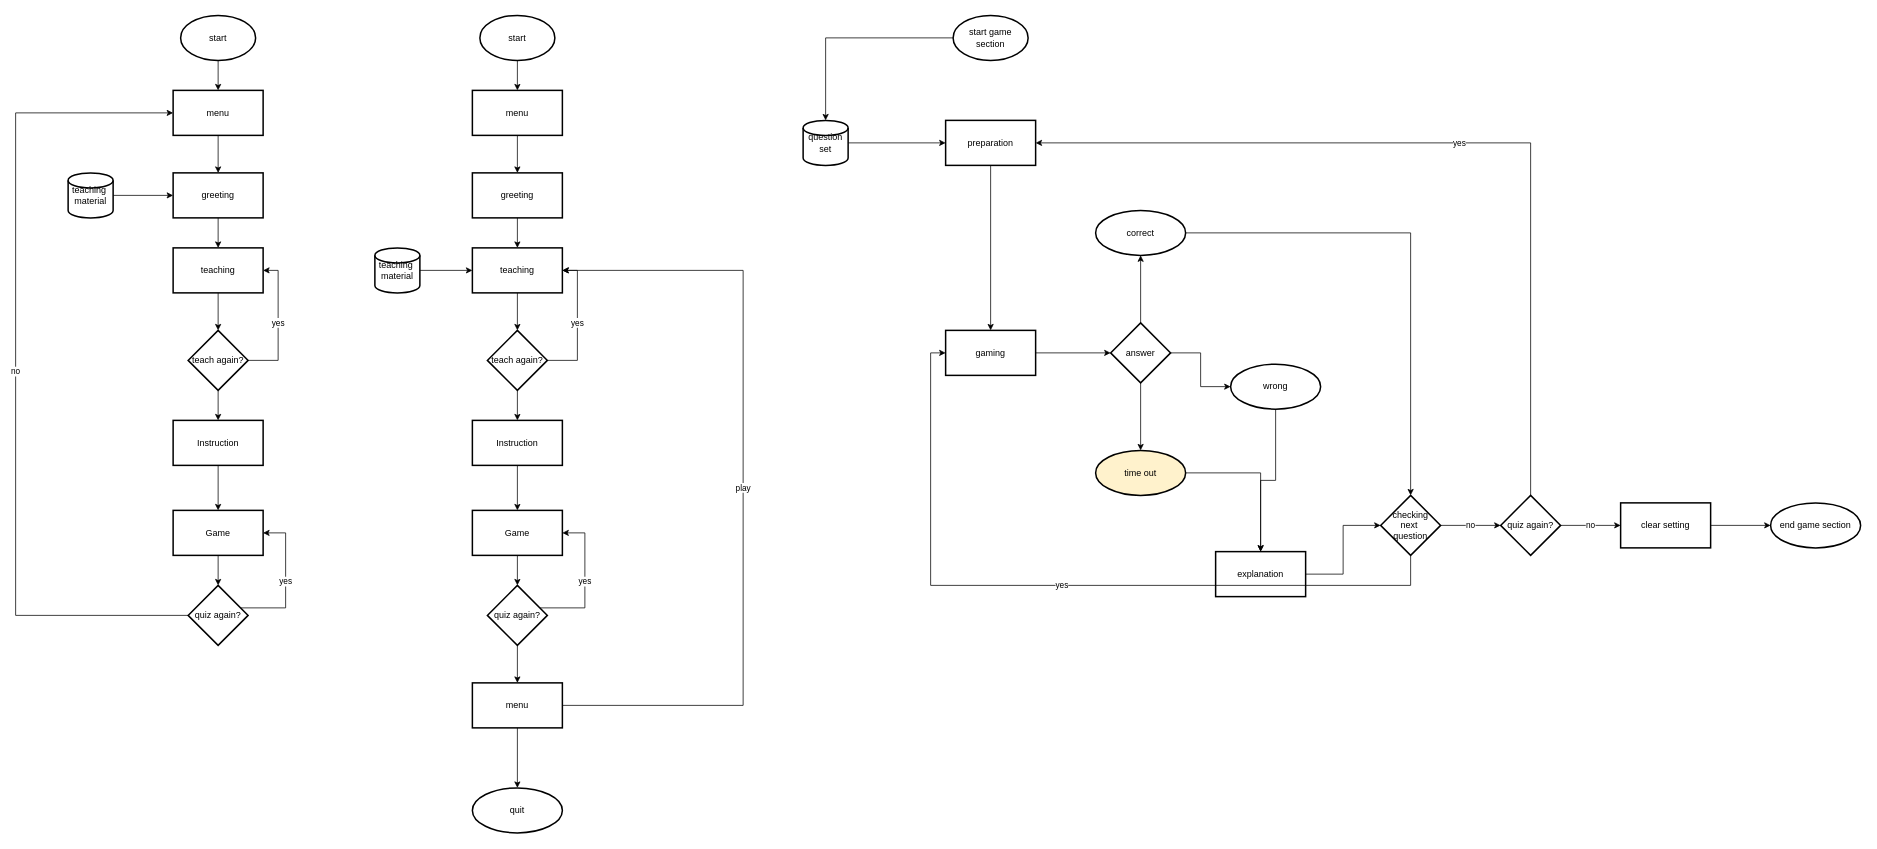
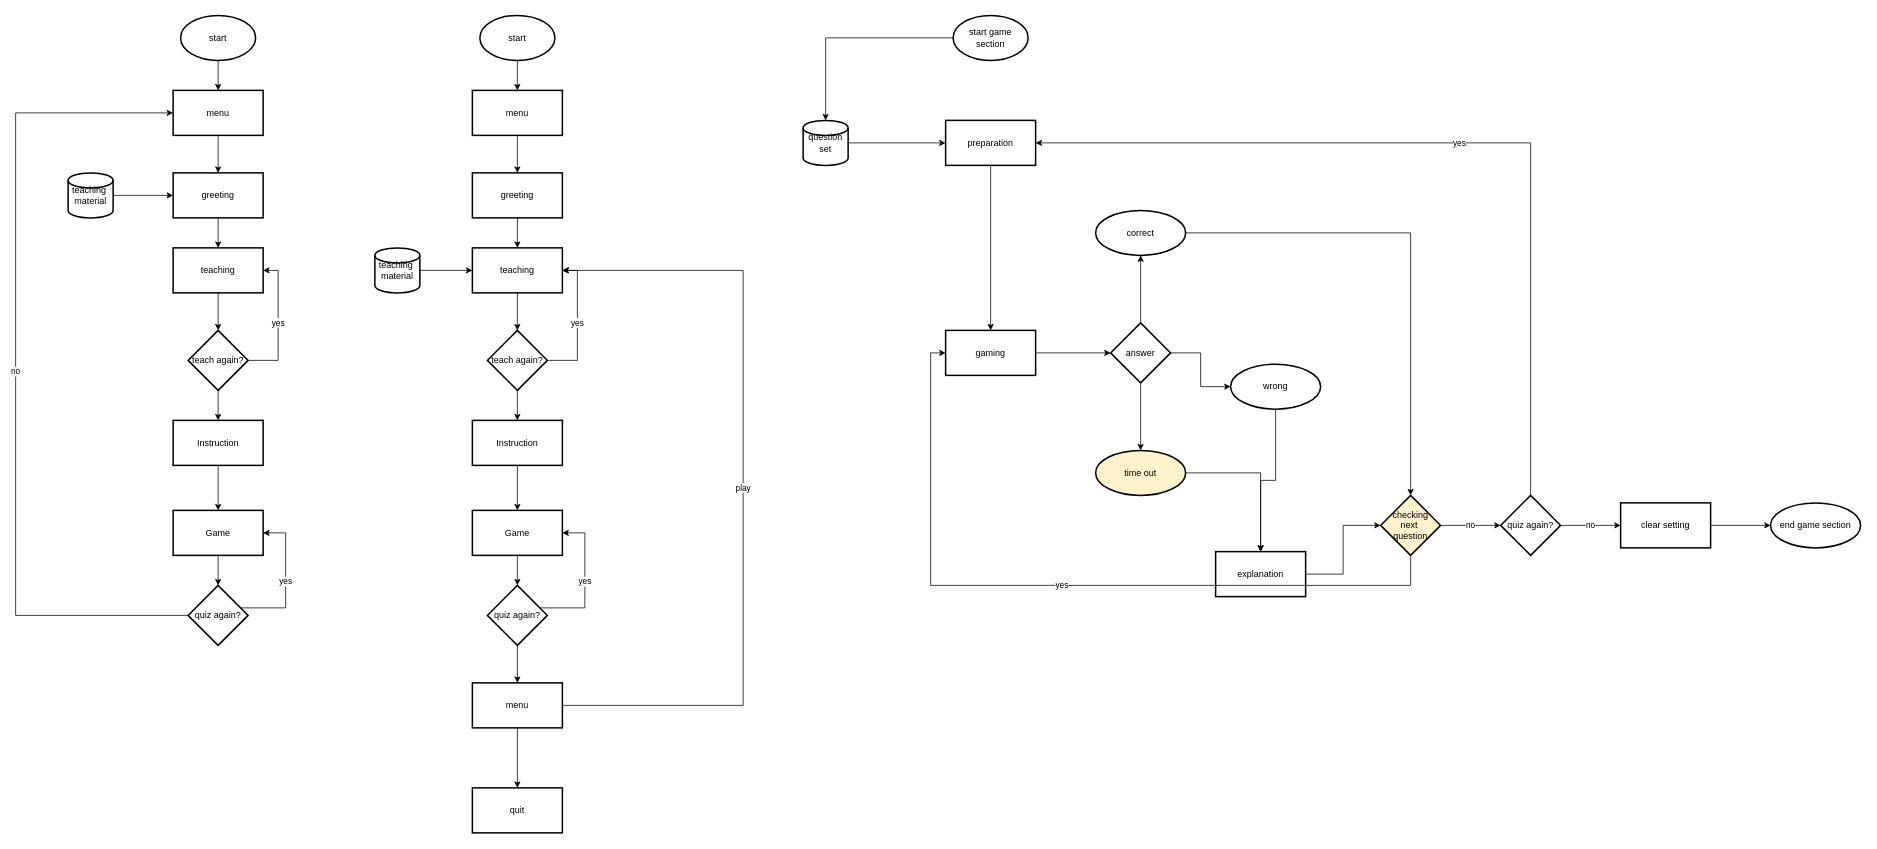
node "checking next question": fillcolor #ffffff -> #fff2cc
node "quit": shape ellipse -> rectangle
